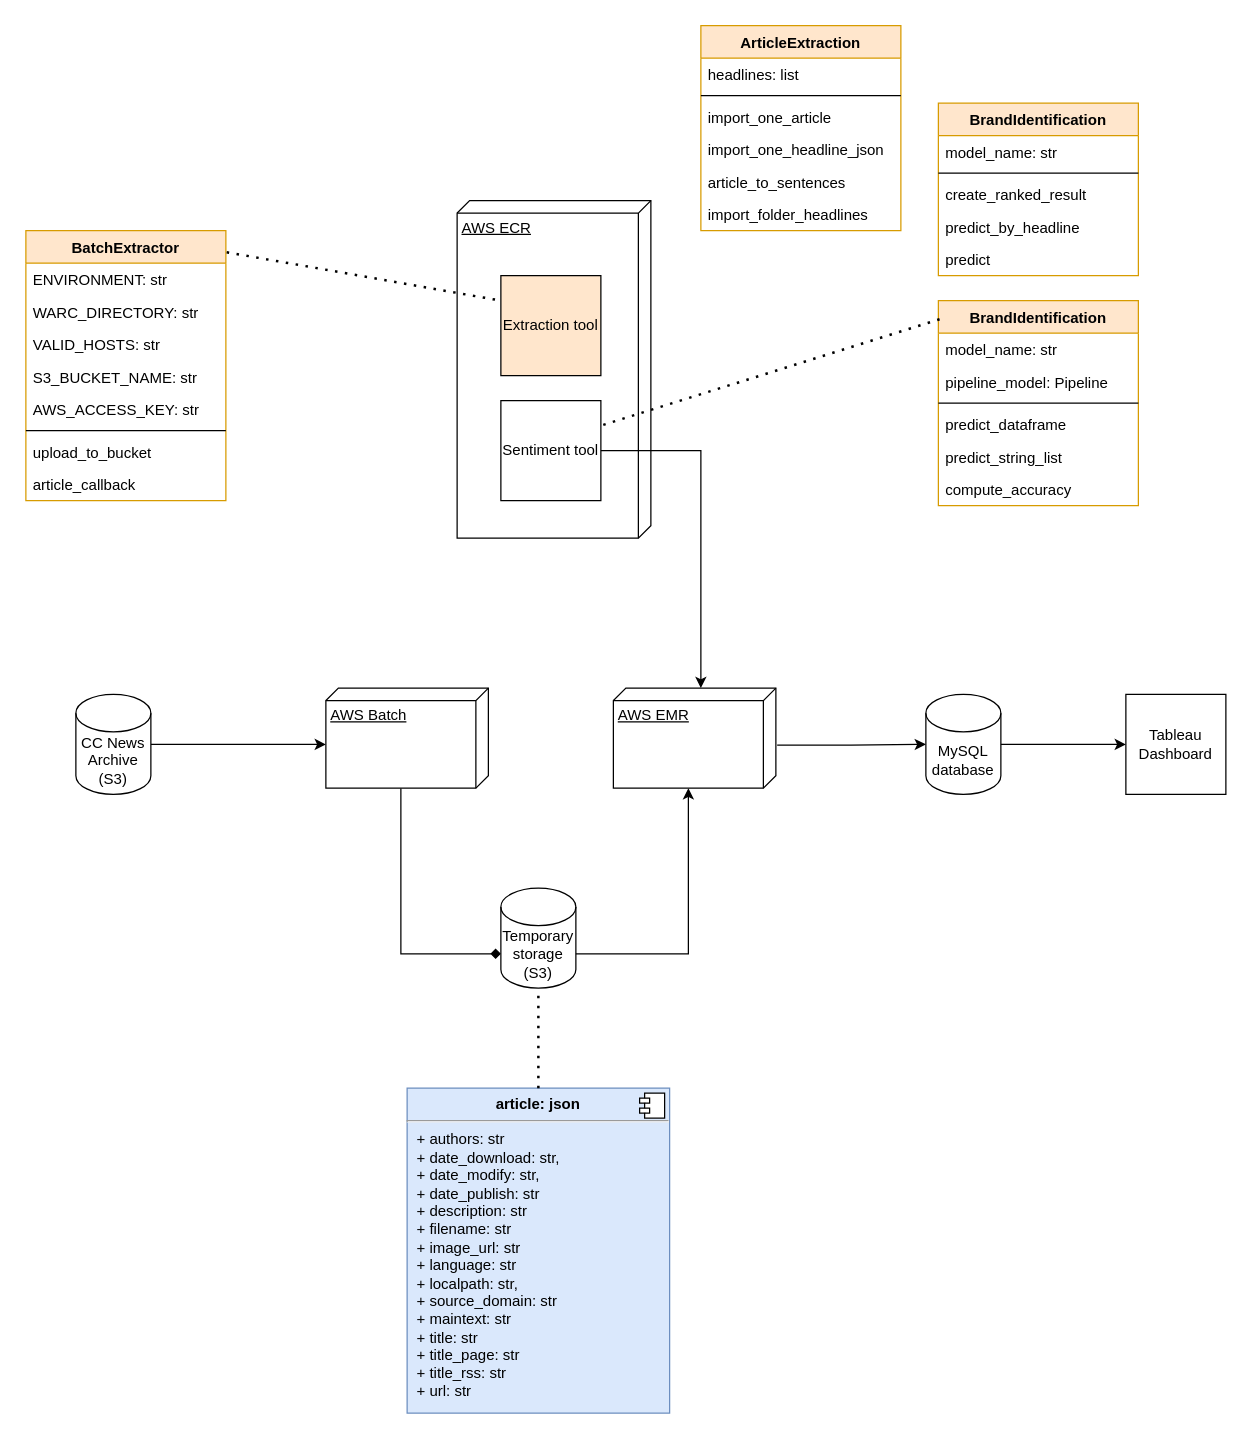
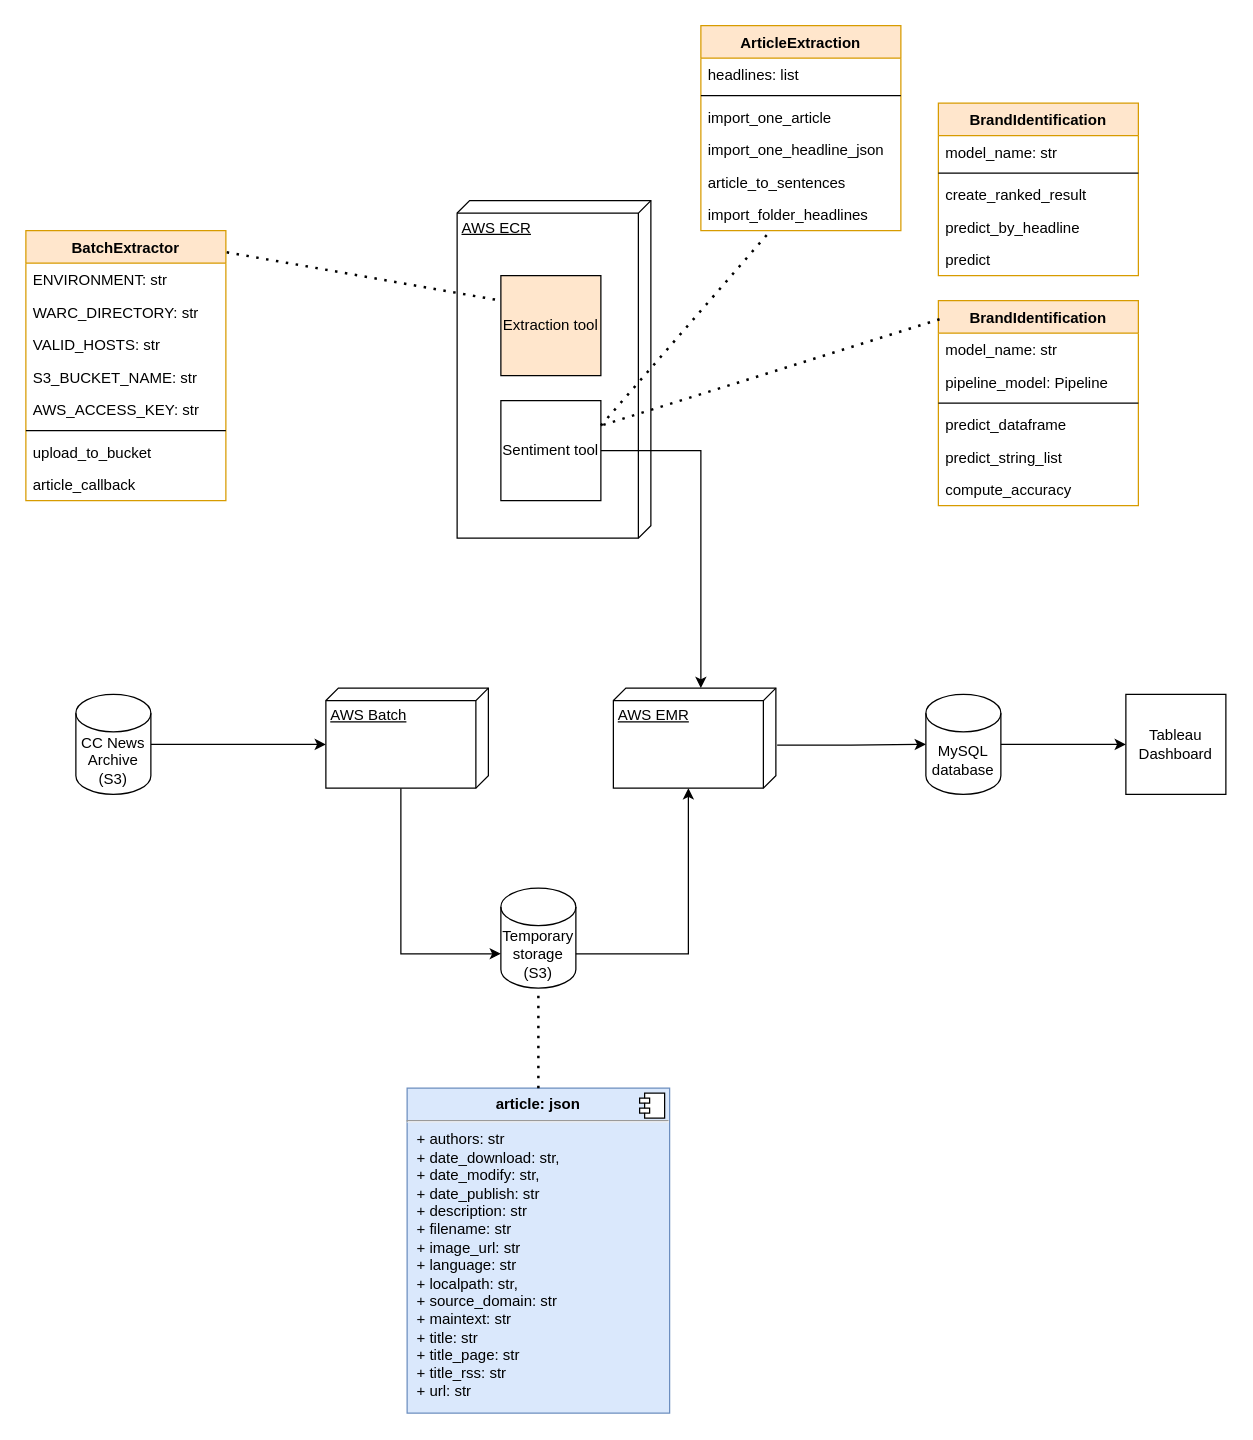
edge "import_folder_headlines" -- "Sentiment tool": added
edge "AWS Batch" -> "Temporary storage (S3)": arrowhead diamond -> classic
